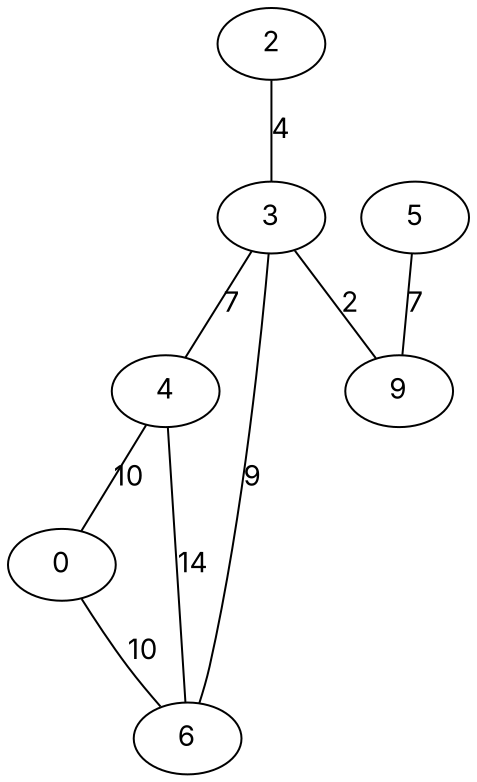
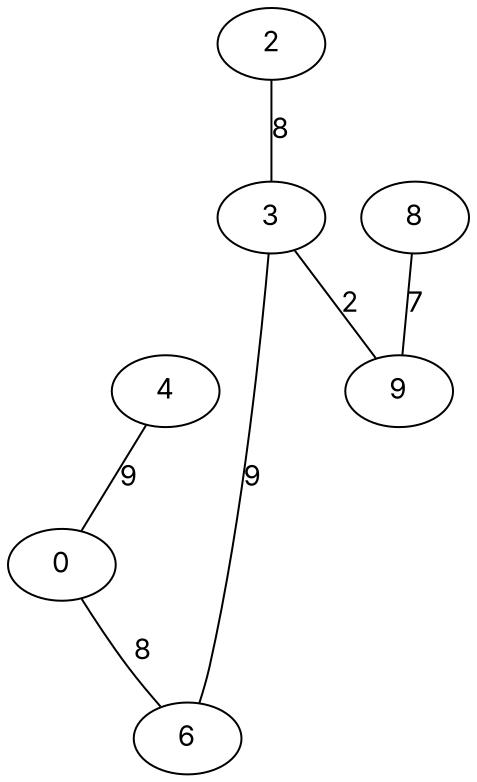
edge "2" -- "3": label "4" -> "8"
node "5": label "5" -> "8"
edge "3" -- "4": removed, label "7"
edge "4" -- "0": label "10" -> "9"
edge "4" -- "6": removed, label "14"
edge "0" -- "6": label "10" -> "8"
